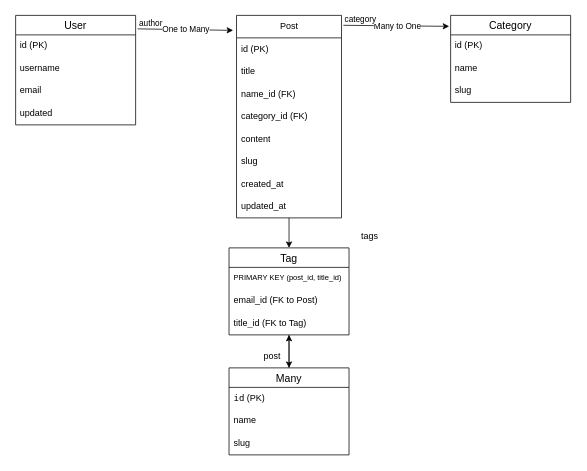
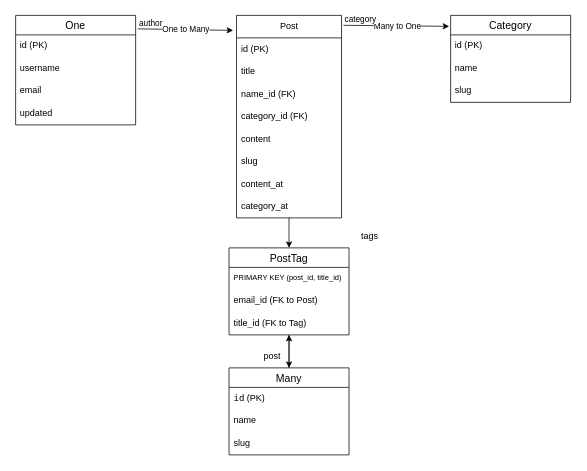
node "User": label "User" -> "One"
node "created_at": label "created_at" -> "content_at"
node "updated_at": label "updated_at" -> "category_at"
node "Tag": label "Tag" -> "PostTag"
